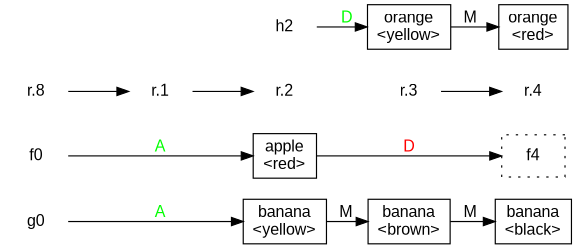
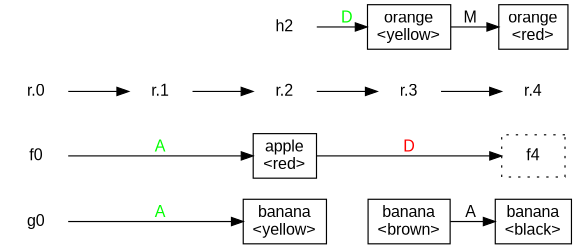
node "r.8": label "r.8" -> "r.0"
edge "r.2" -> "r.3": added
edge "banana <brown>" -> "banana <black>": label "M" -> "A"
edge "banana <yellow>" -> "banana <brown>": removed, label "M"
